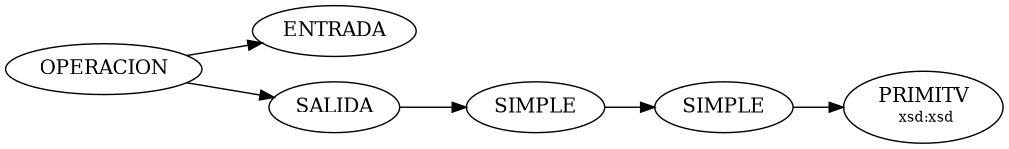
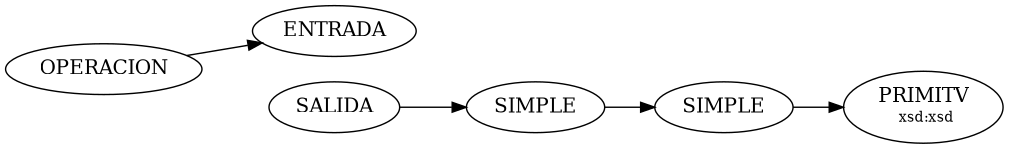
edge "OPERACION" -> "SALIDA": removed
